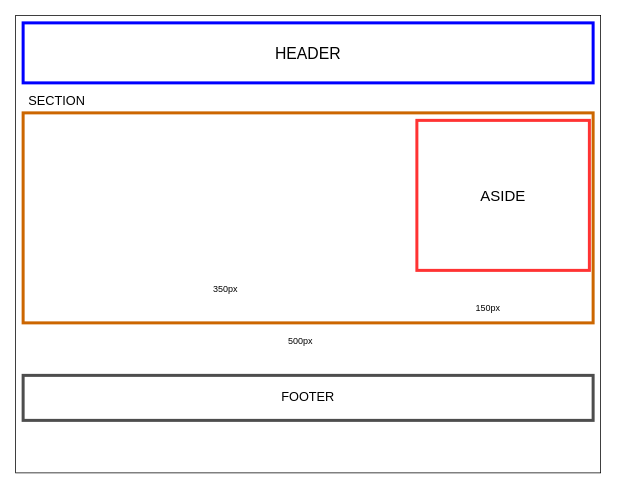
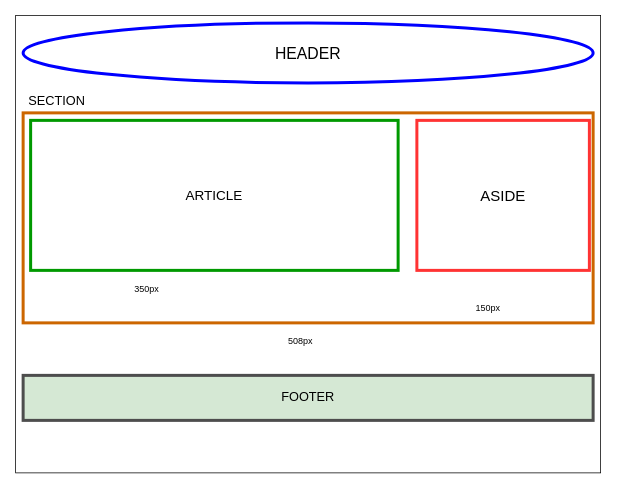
node "HEADER": shape rectangle -> ellipse
node "ARTICLE": added
node "350px": moved (225, 289) -> (147, 289)
node "500px": label "500px" -> "508px"
node "FOOTER": fillcolor #ffffff -> #d5e8d4
